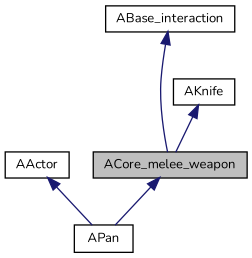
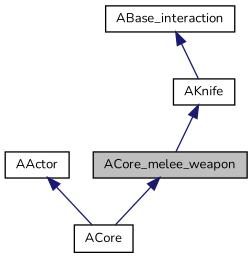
edge "ACore_melee_weapon" -> "ABase_interaction": now "AKnife" -> "ABase_interaction"
node "APan": label "APan" -> "ACore"
